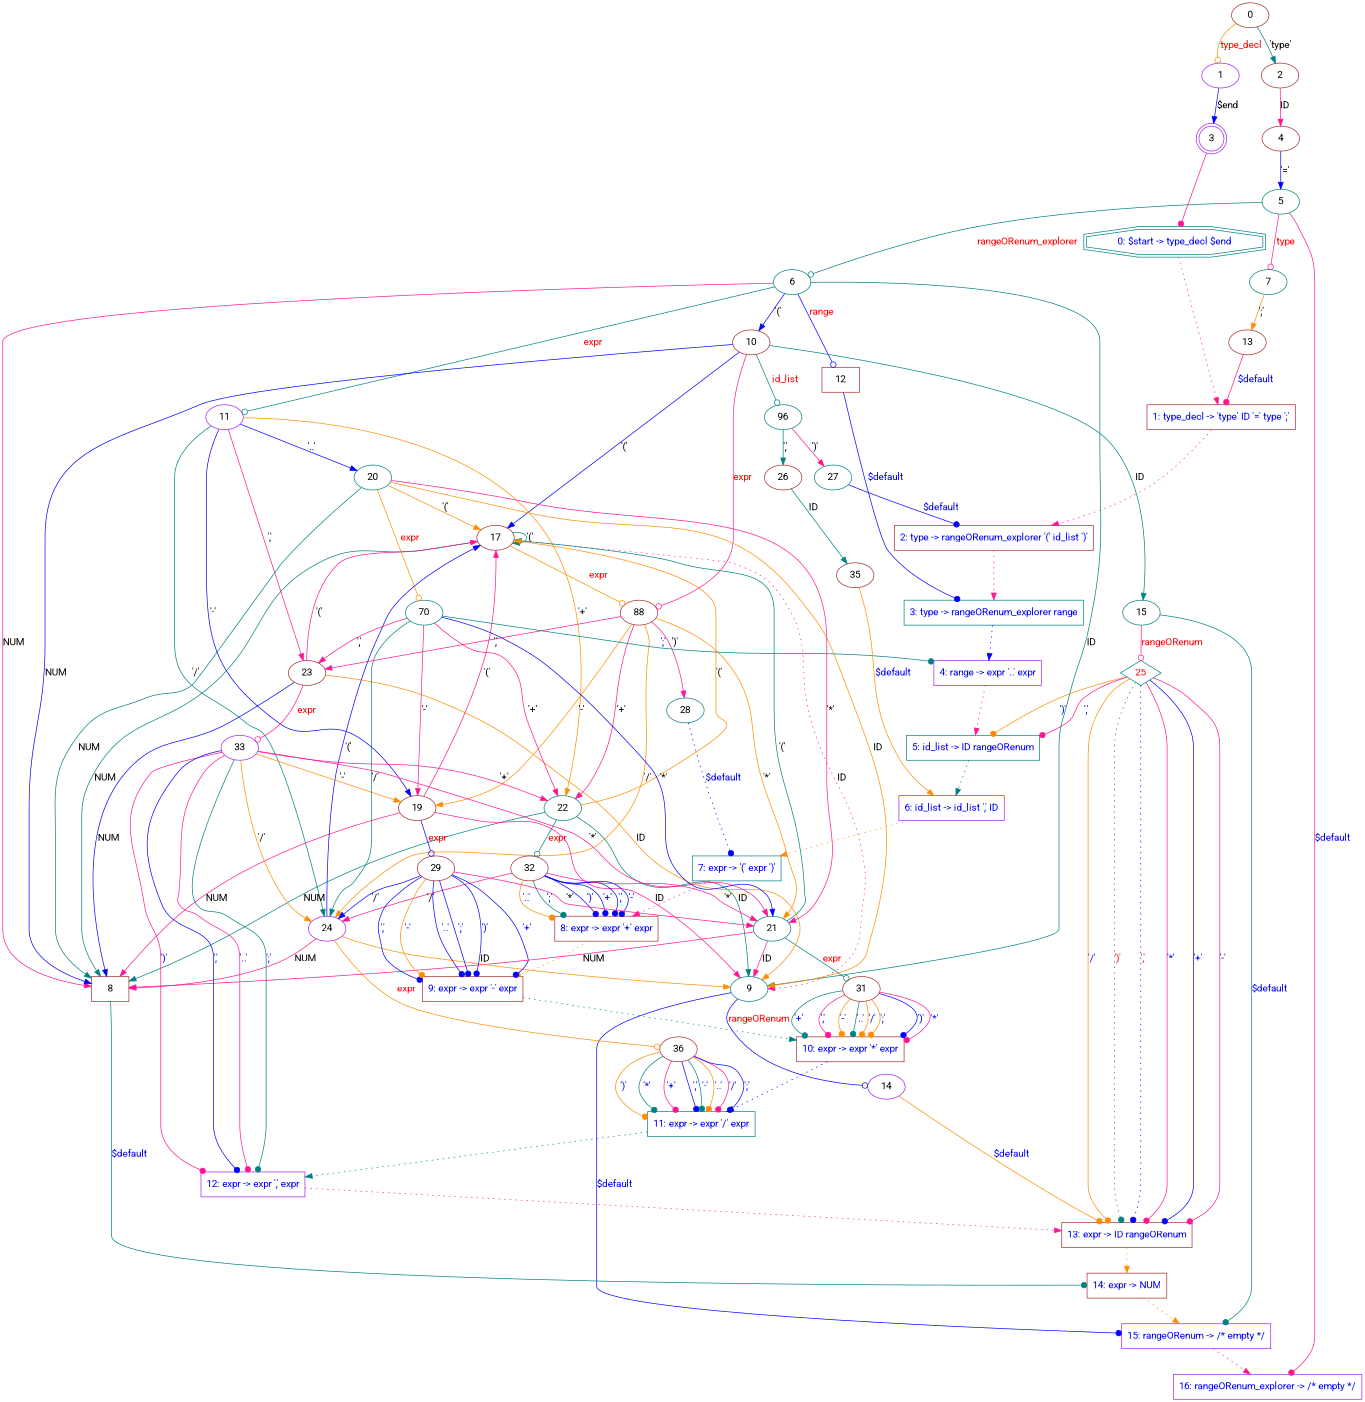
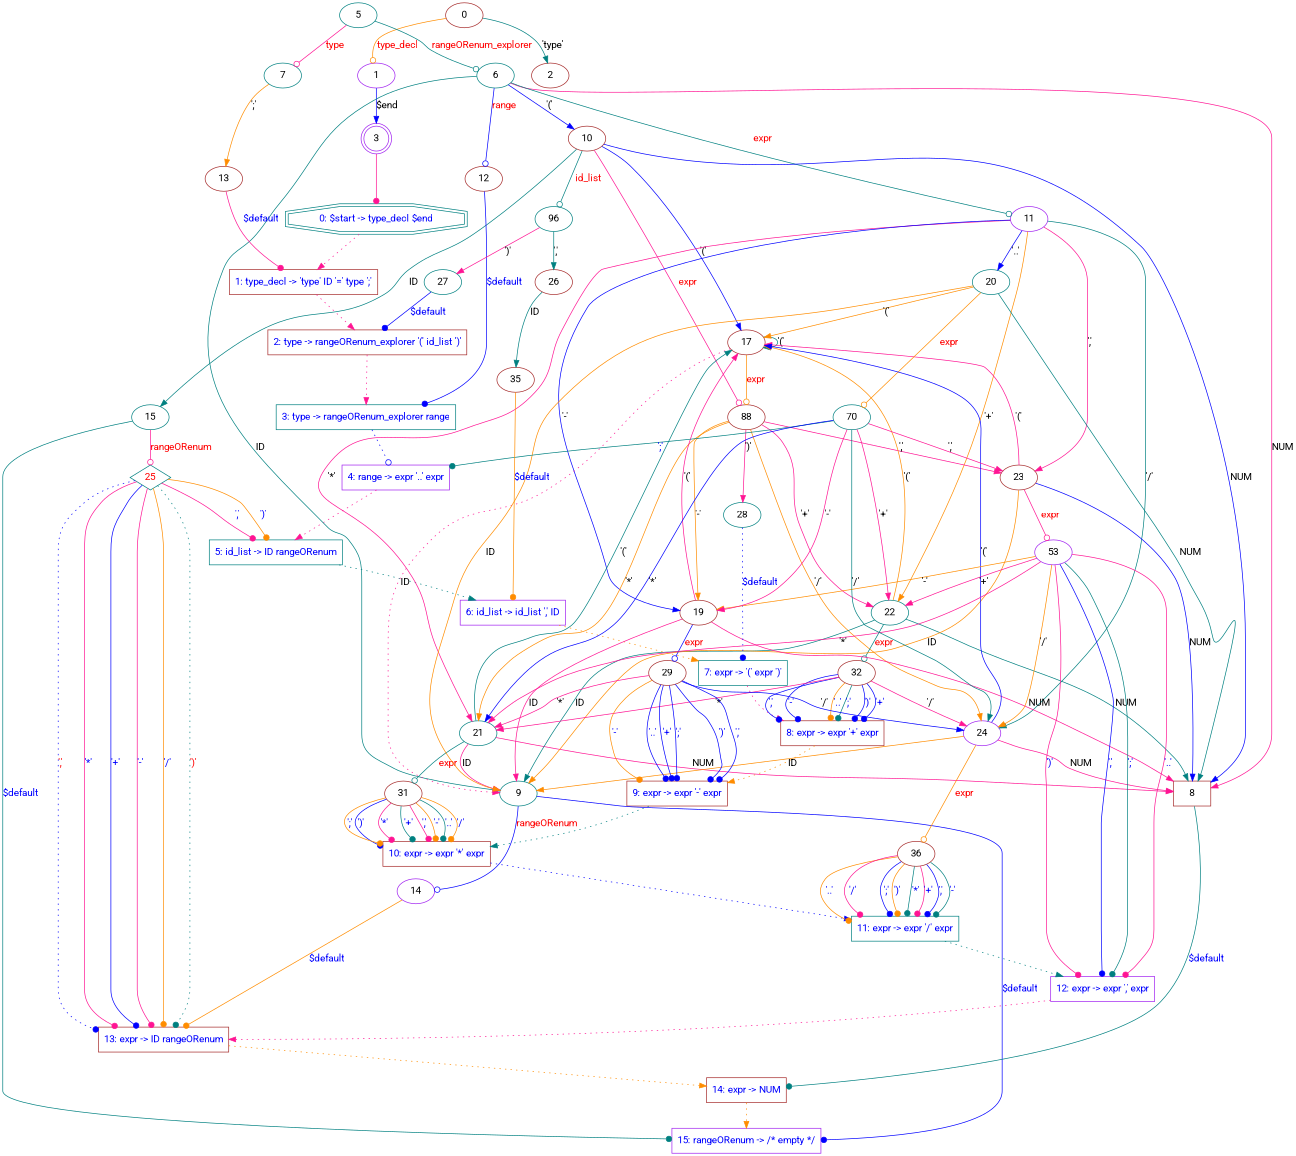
node "4": removed
node "12": shape box -> ellipse
edge "20" -> "21": now "11" -> "21"
edge "3: type -> rangeORenum_explorer range" -> "4: range -> expr '..' expr": arrowhead normal -> odot
edge "17" -> "8": removed, label "NUM"
edge "35" -> "6: id_list -> id_list ',' ID": arrowhead normal -> dot
node "33": label "33" -> "53"
node "16: rangeORenum_explorer -> /* empty */": removed
